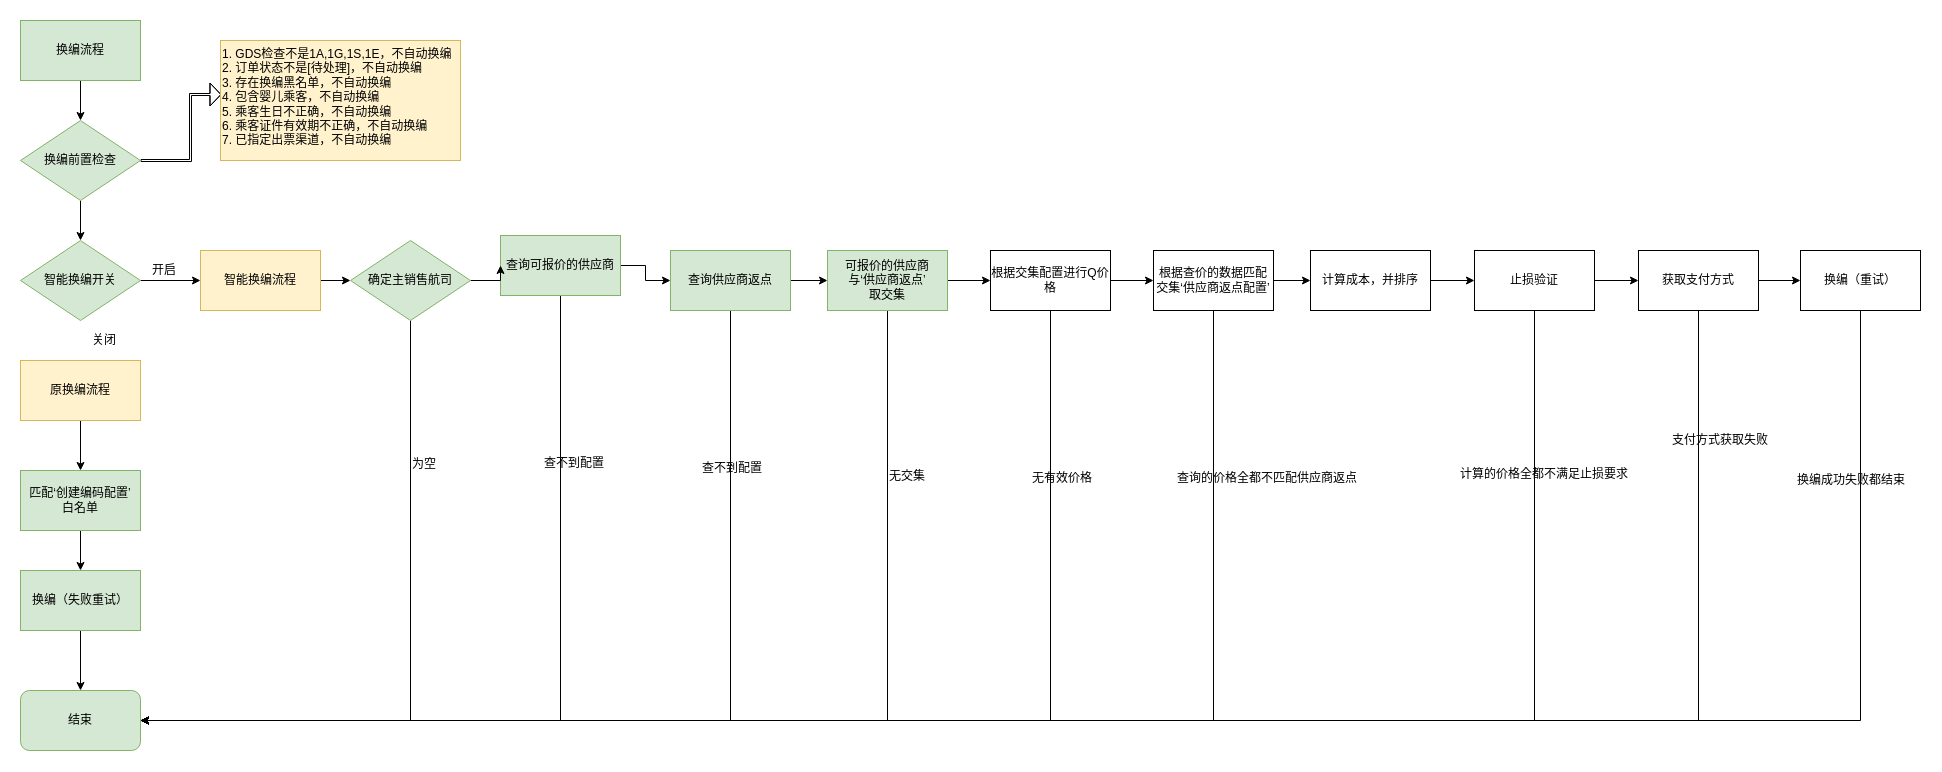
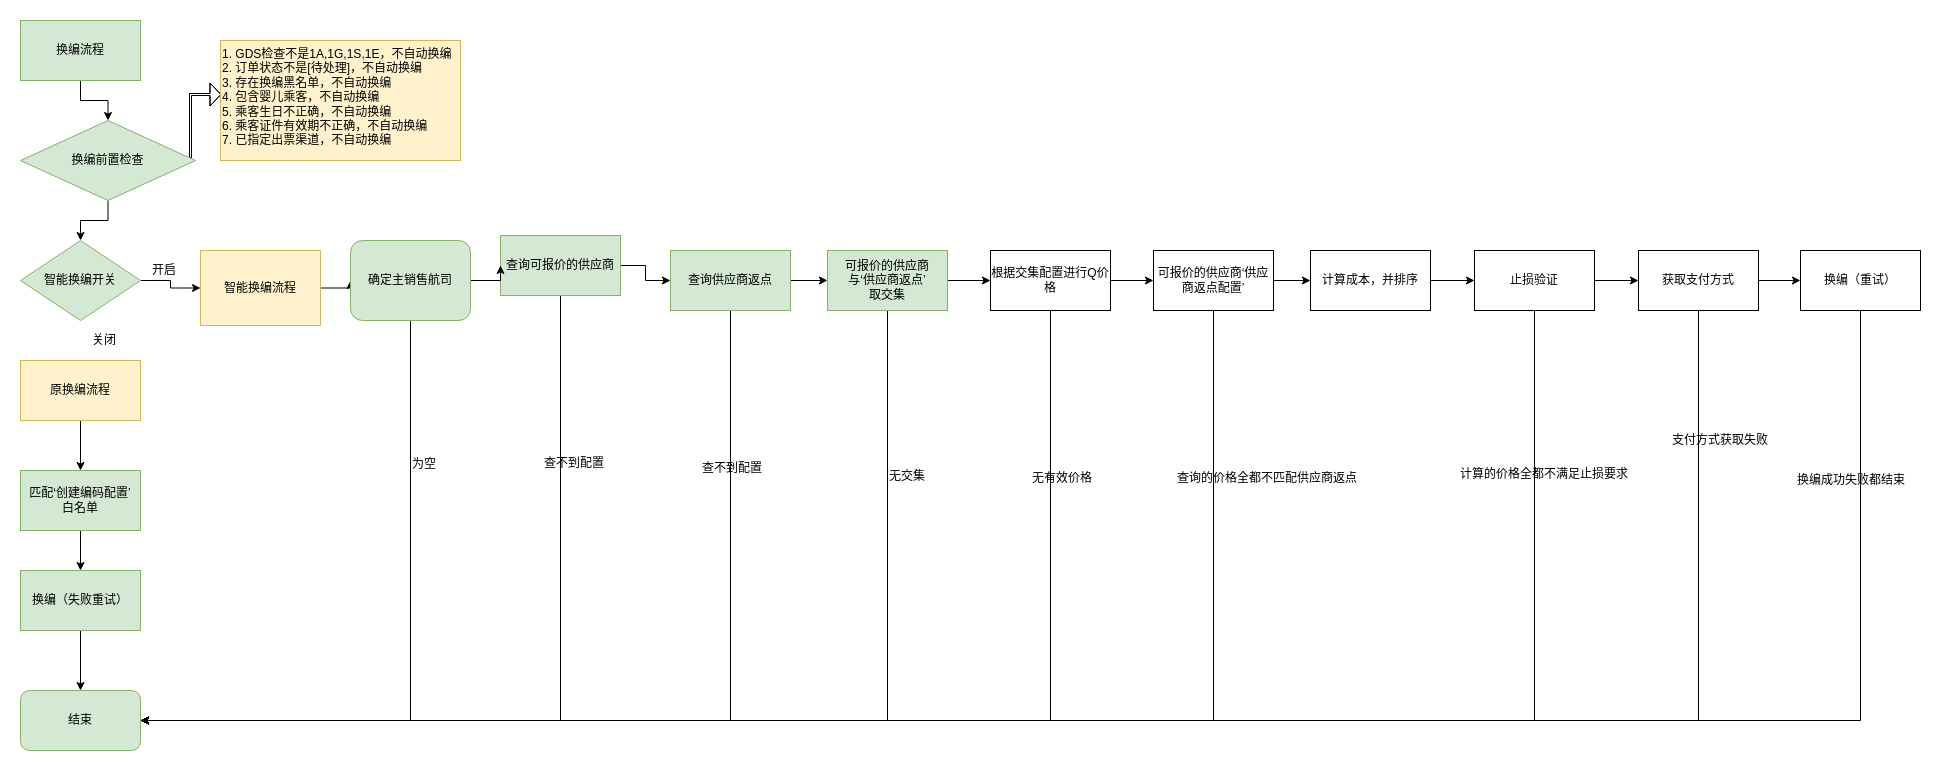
node "换编前置检查": size 120x80 -> 175x80
node "智能换编流程": size 120x60 -> 120x75
node "确定主销售航司": shape diamond -> rounded rectangle
node "根据查价的数据匹配交集‘供应商返点配置’": label "根据查价的数据匹配交集‘供应商返点配置’" -> "可报价的供应商‘供应商返点配置’"
